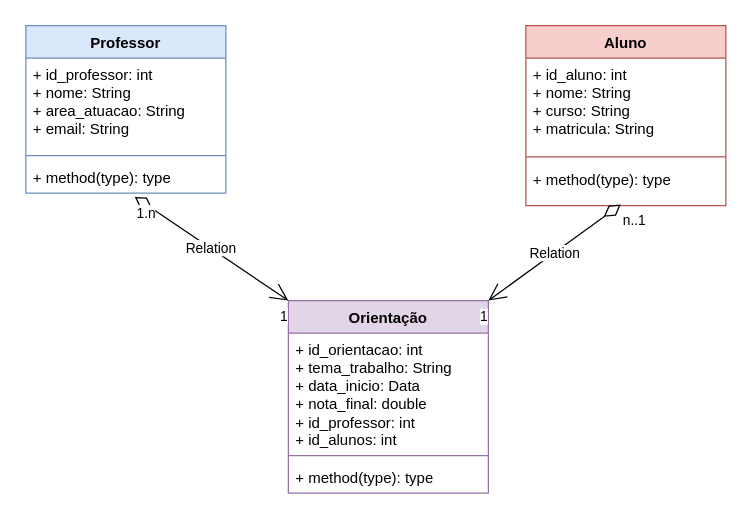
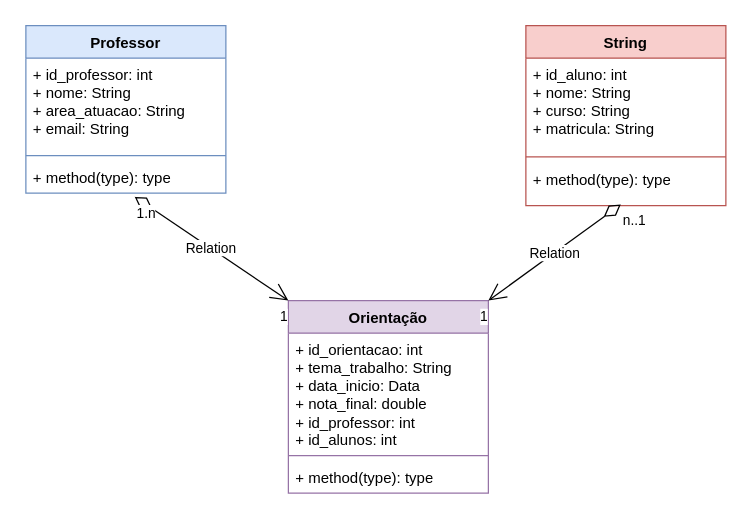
node "Aluno": label "Aluno" -> "String"
